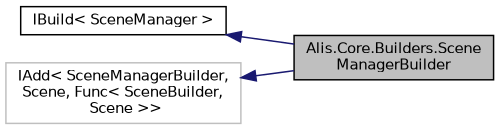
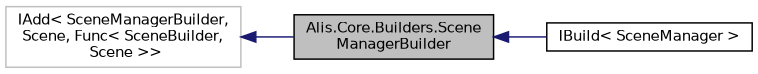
edge "Alis.Core.Builders.Scene ManagerBuilder" -> "IBuild< SceneManager >": reversed
